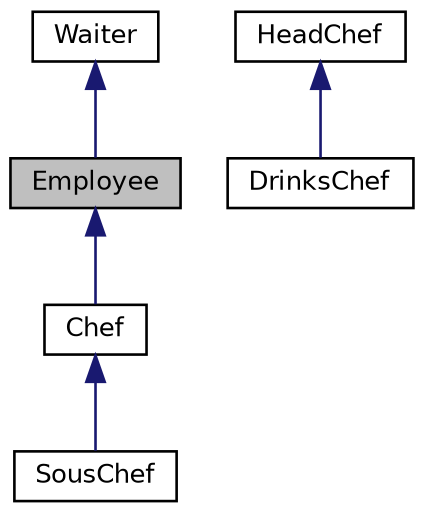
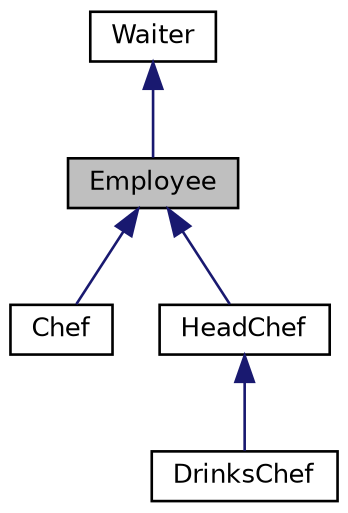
edge "HeadChef" -> "Employee": added
node "SousChef": removed
